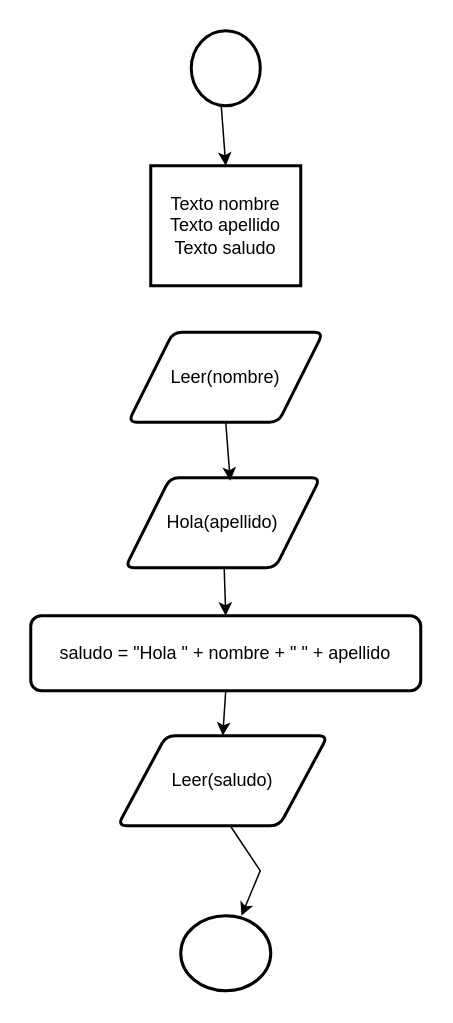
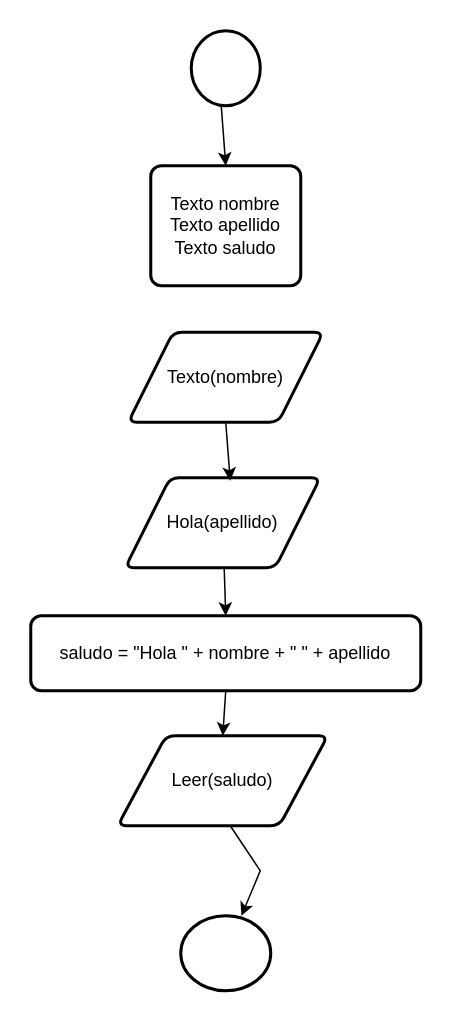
node "Texto nombre Texto apellido Texto saludo": shape rectangle -> rounded rectangle
node "Leer(nombre)": label "Leer(nombre)" -> "Texto(nombre)"
